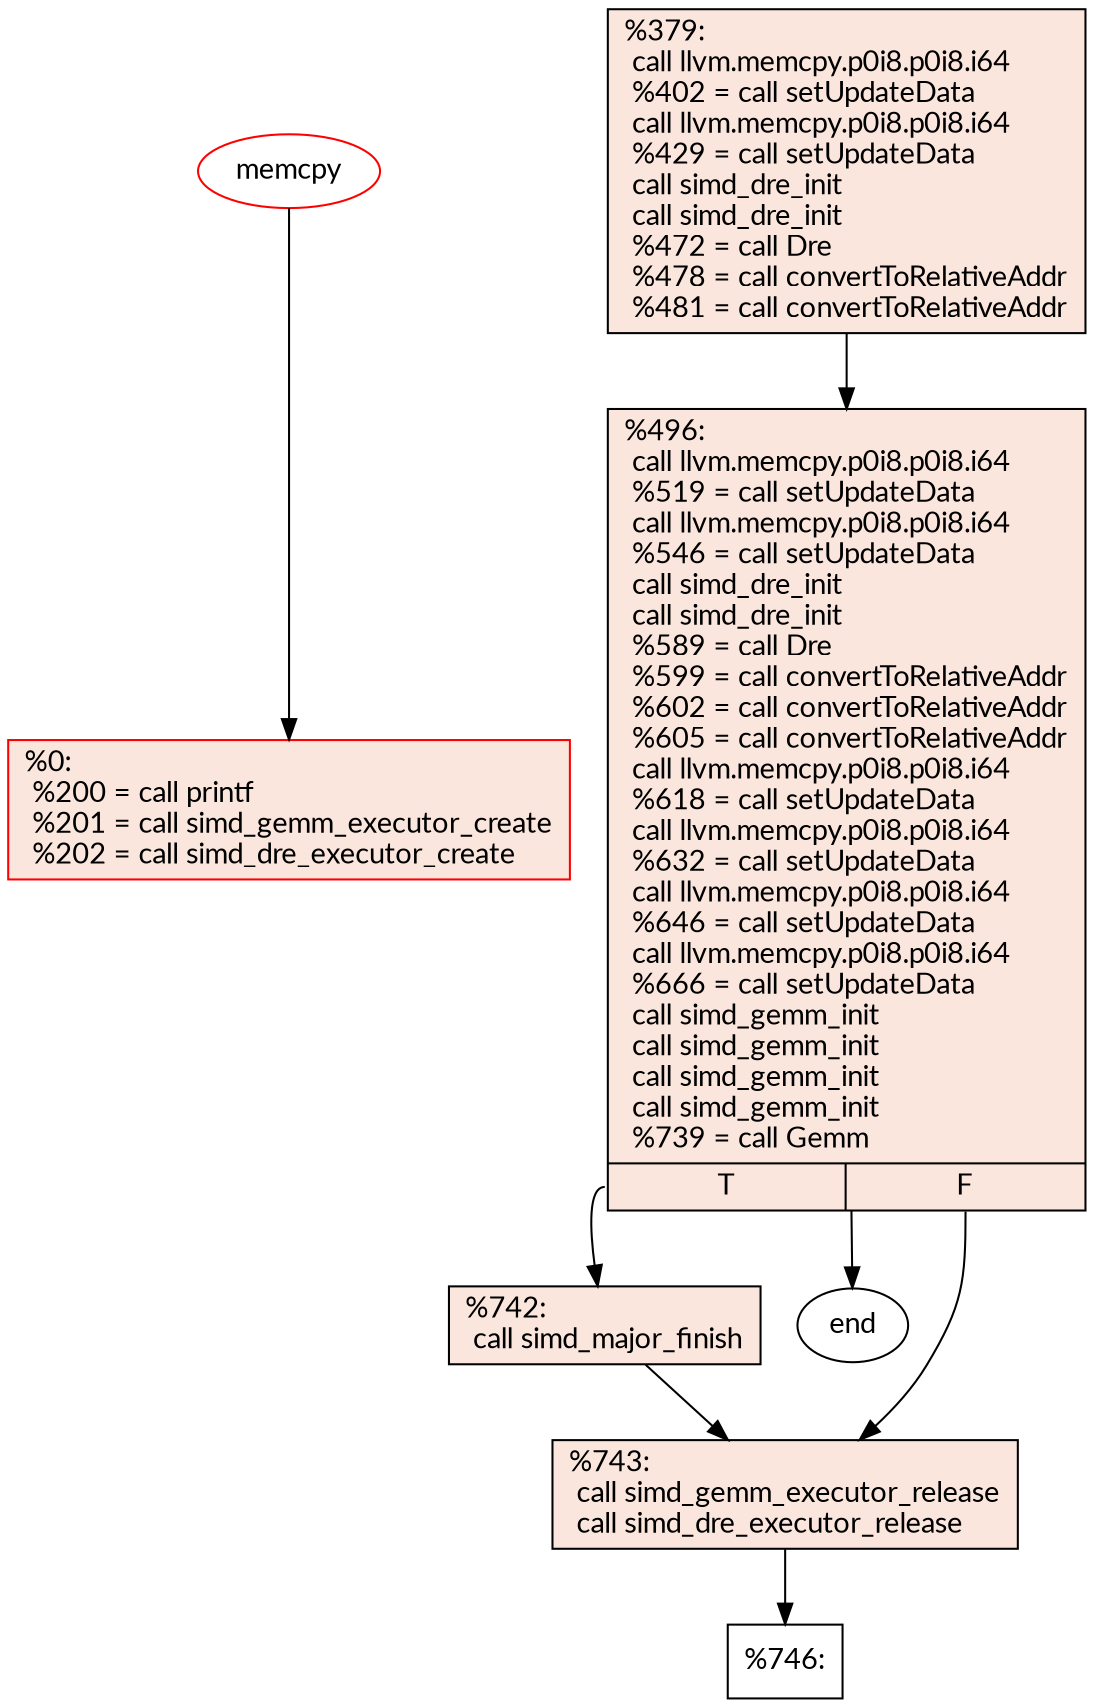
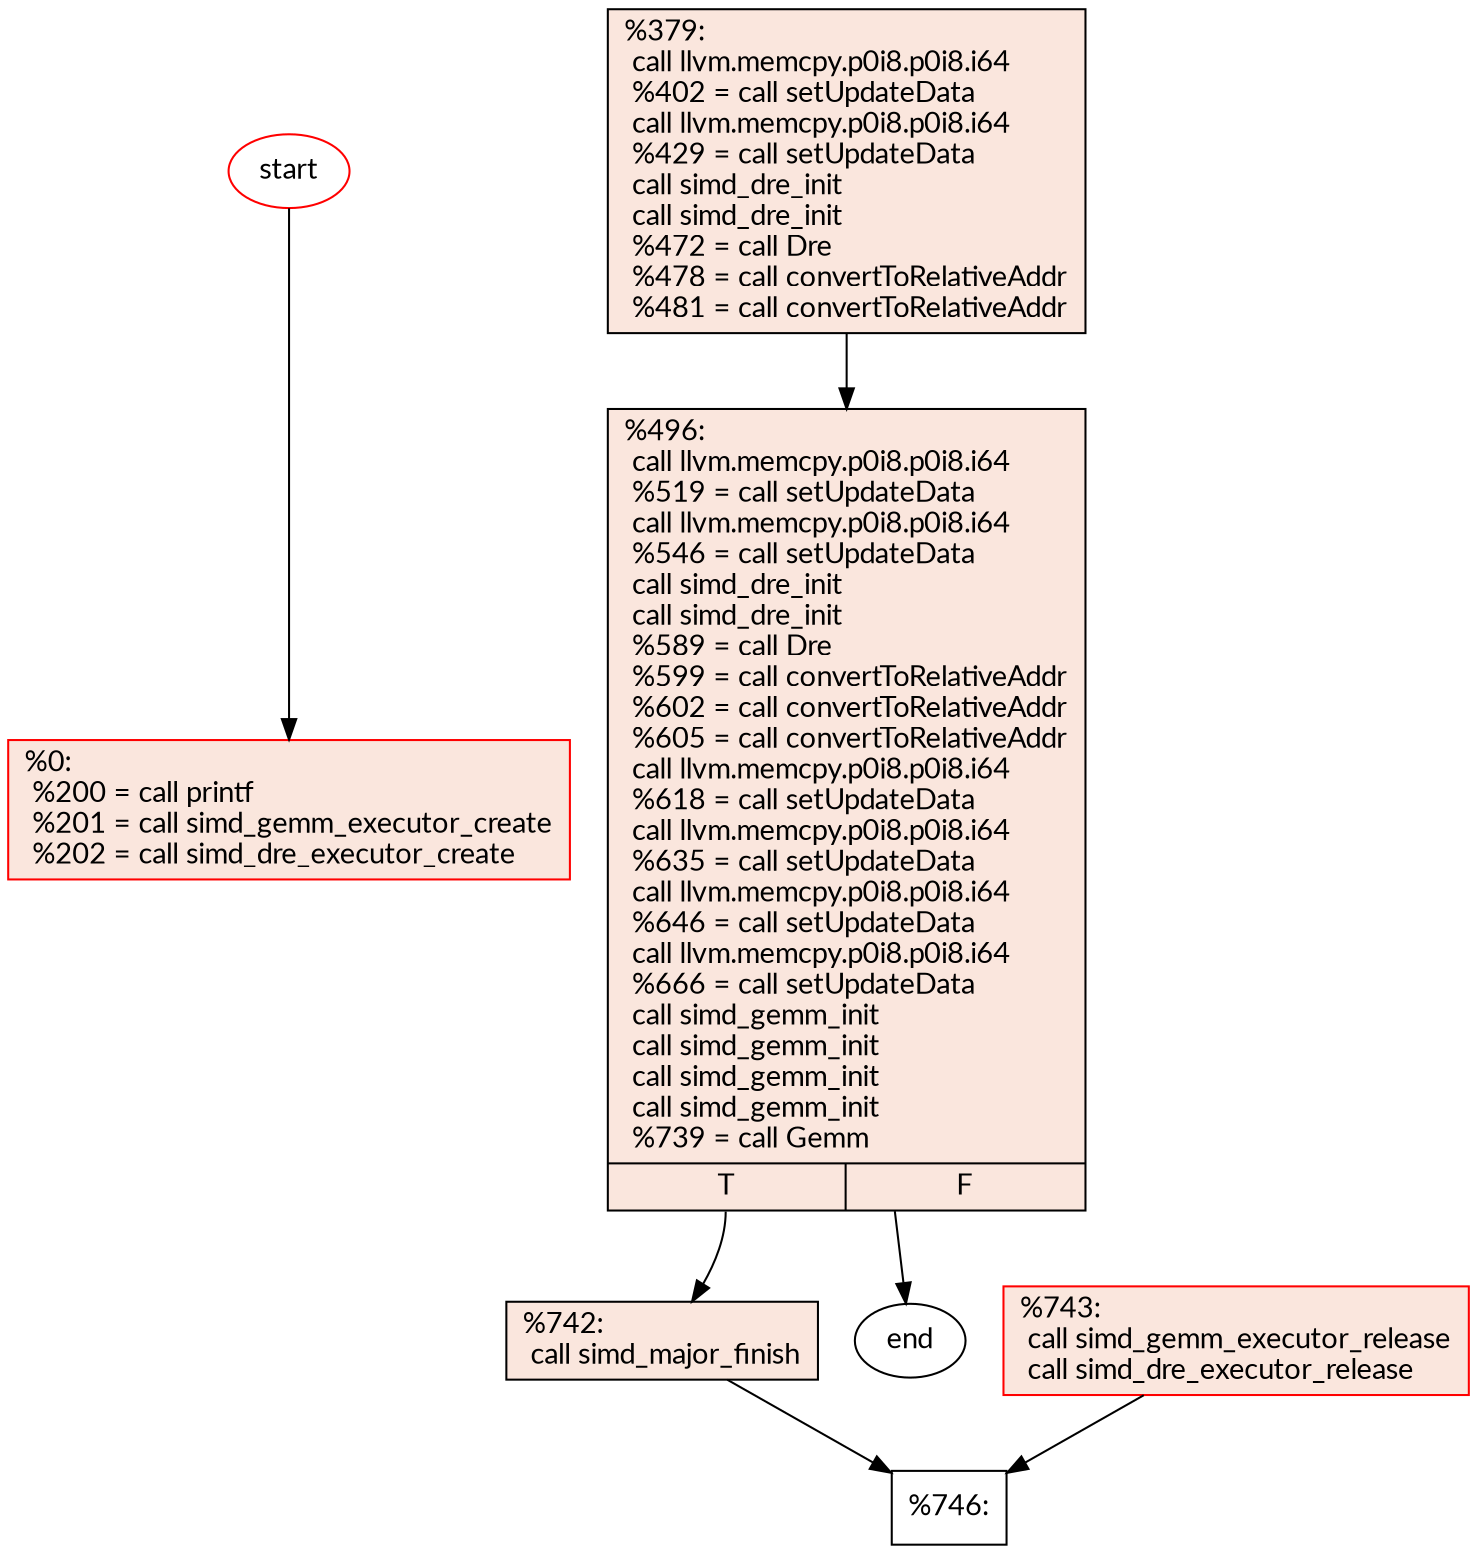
node "memcpy": label "memcpy" -> "start"
node "%496:": text "%632 = call setUpdateData" -> "%635 = call setUpdateData"
edge "%496:" -> "%743:": removed
edge "%742:" -> "%743:": now "%742:" -> "%746:"
node "%743:": color black -> red
